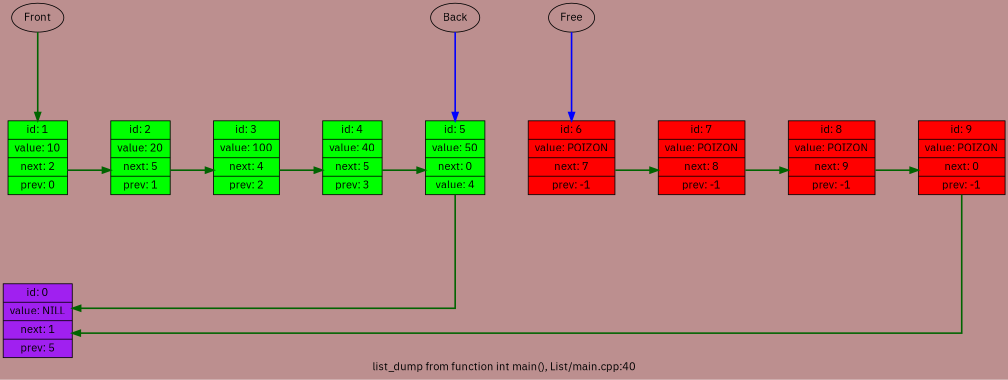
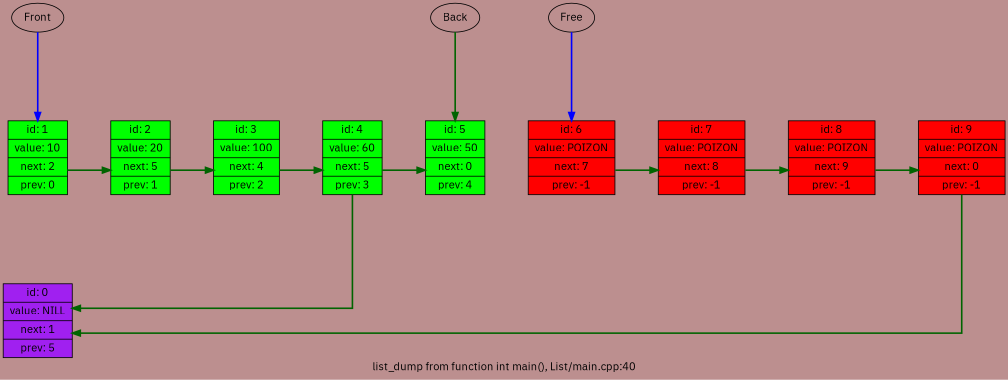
edge "Front" -> "id: 1": color darkgreen -> blue
edge "Back" -> "id: 5": color blue -> darkgreen
node "id: 4": text "value: 40" -> "value: 60"
node "id: 5": text "value: 4" -> "prev: 4"
edge "id: 5" -> "id: 0": now "id: 4" -> "id: 0"
